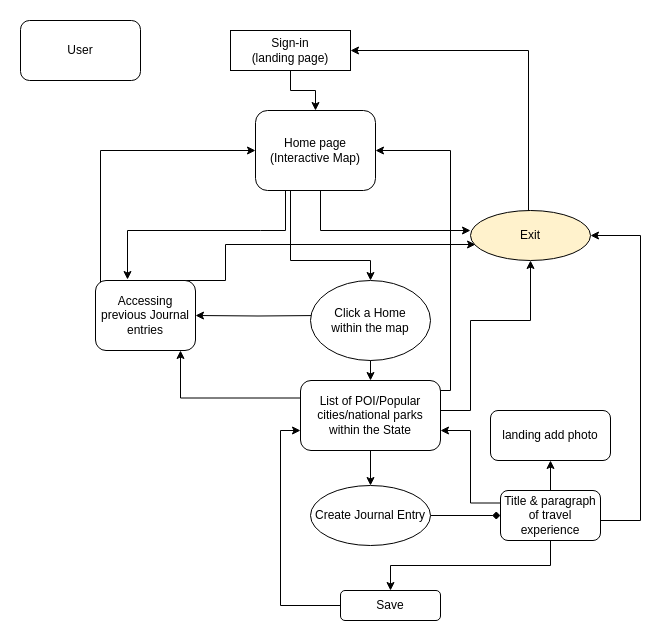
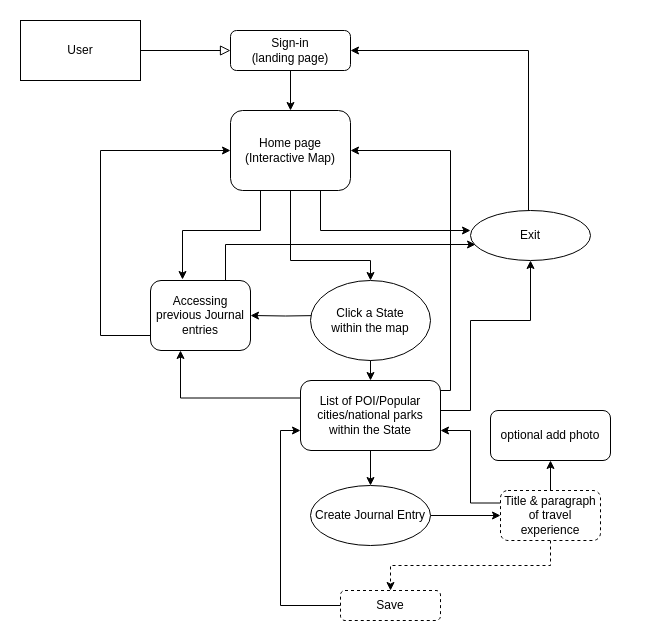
node "User": shape rounded rectangle -> rectangle
edge "User" -> "Sign-in (landing page)": added
node "Sign-in (landing page)": shape rectangle -> rounded rectangle
node "Home page (Interactive Map)": moved (316, 151) -> (291, 151)
node "Exit": fillcolor #fff2cc -> #ffffff
node "Accessing previous Journal entries": moved (146, 316) -> (201, 316)
node "Click a Home within the map": label "Click a Home within the map" -> "Click a State within the map"
edge "Title & paragraph of travel experience" -> "Exit": removed
node "landing add photo": label "landing add photo" -> "optional add photo"
edge "Create Journal Entry" -> "Title & paragraph of travel experience": arrowhead diamond -> classic
node "Title & paragraph of travel experience": style solid -> dashed
edge "Title & paragraph of travel experience" -> "Save": style solid -> dashed
node "Save": style solid -> dashed
